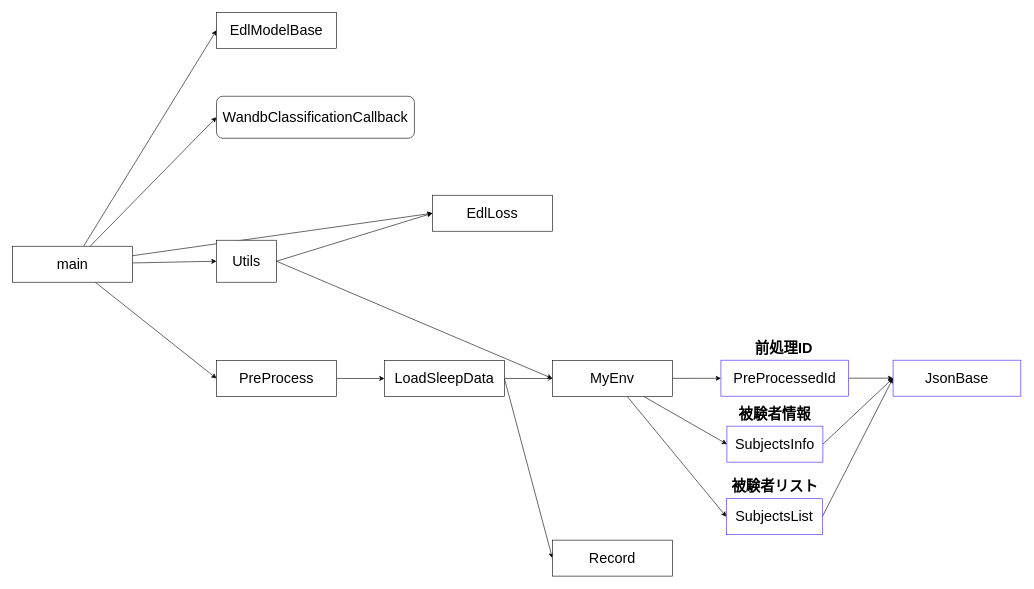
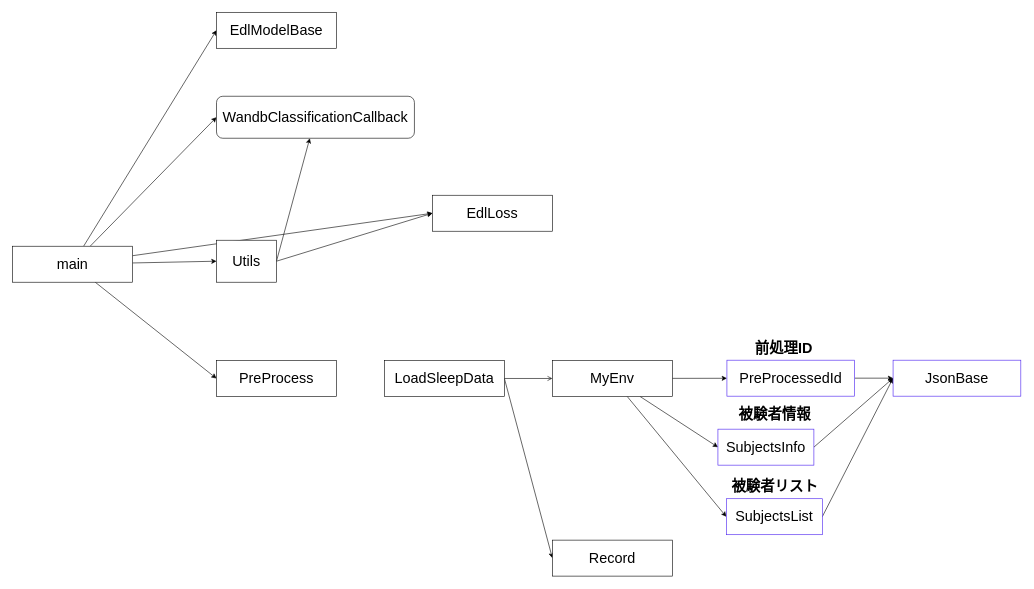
edge "Utils" -> "MyEnv": now "Utils" -> "WandbClassificationCallback"
node "PreProcessedId": moved (785, 378) -> (791, 378)
edge "PreProcess" -> "LoadSleepData": removed
node "SubjectsInfo": moved (775, 444) -> (766, 447)
